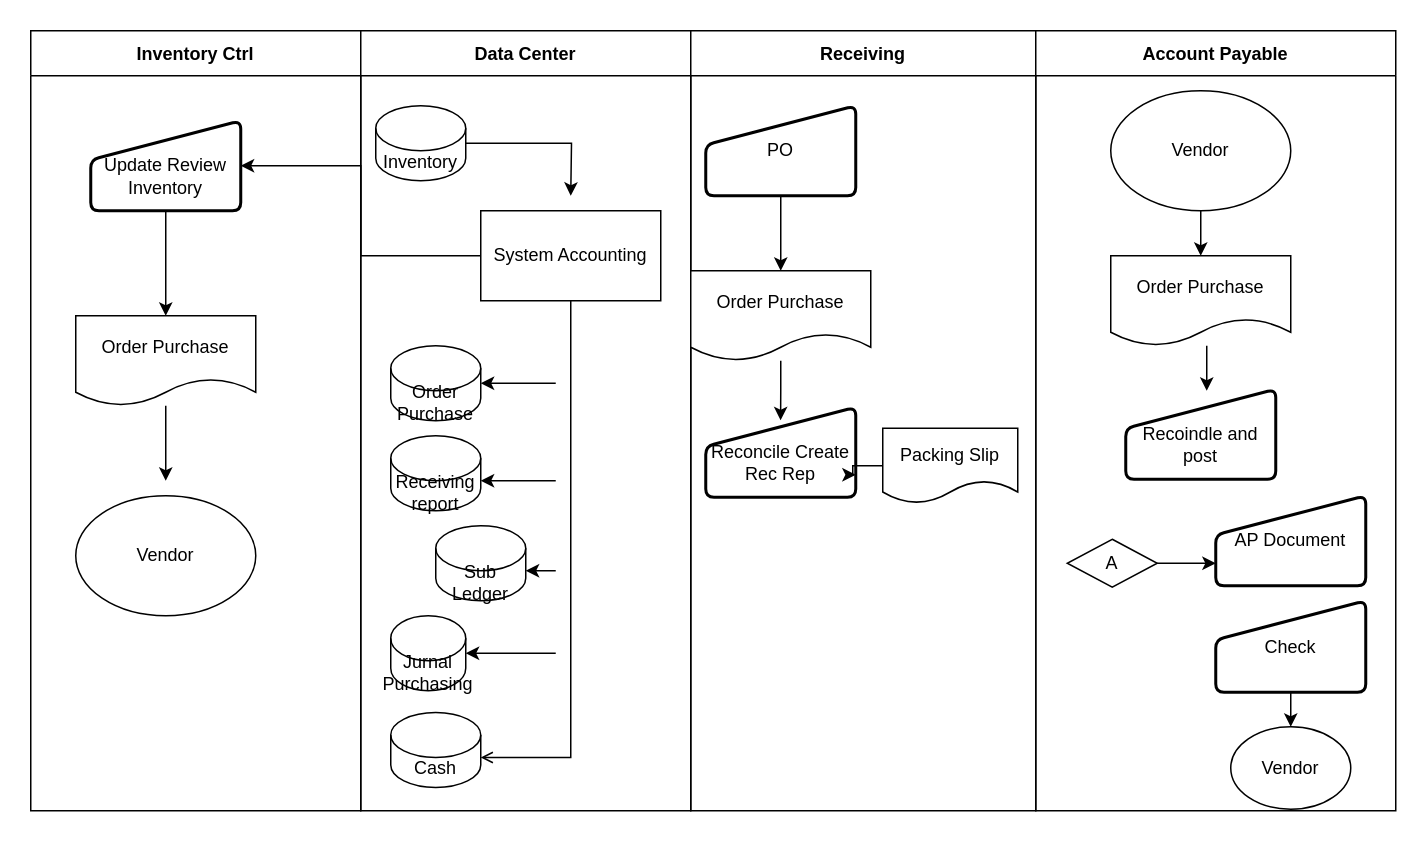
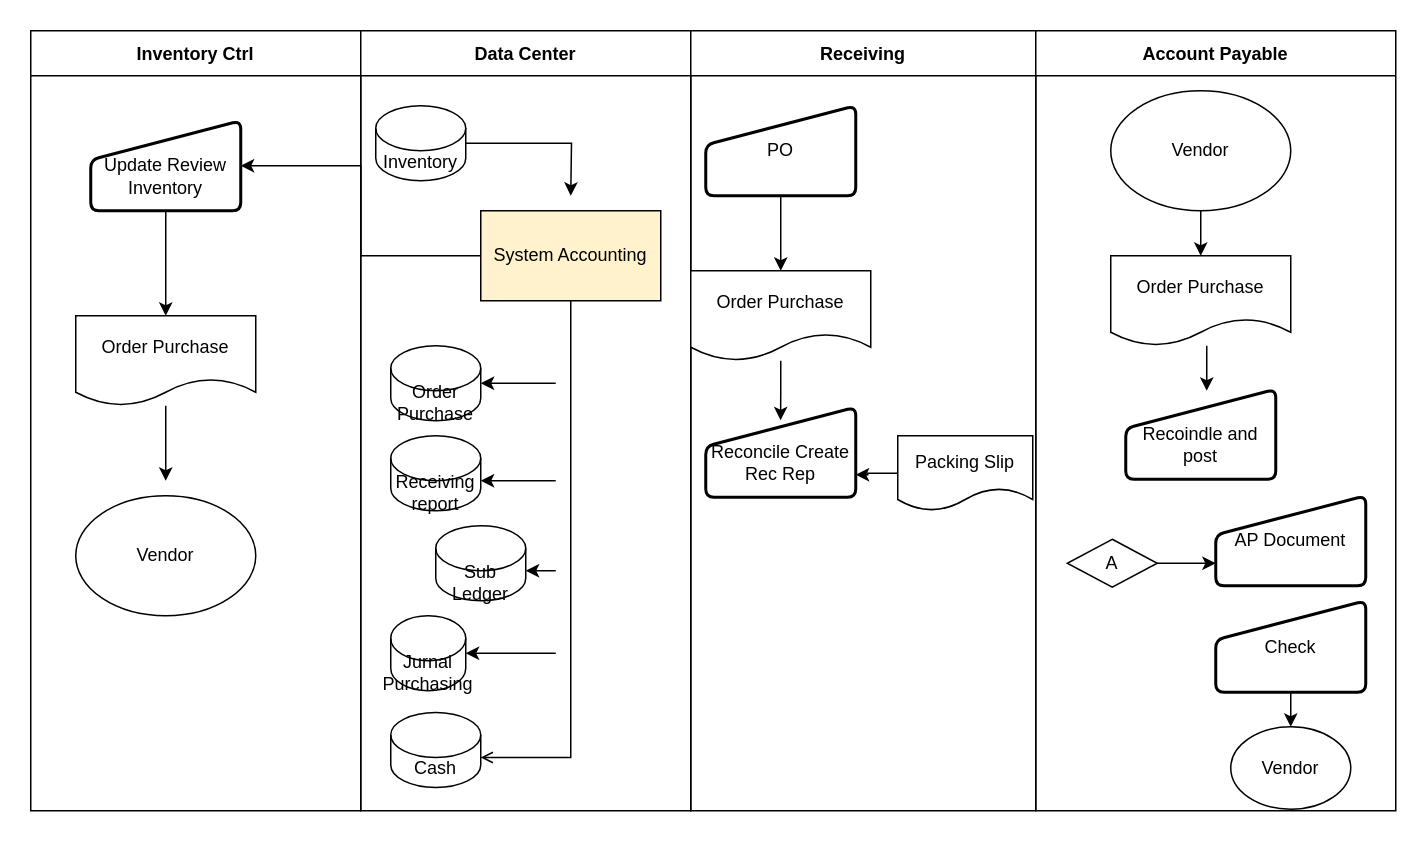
node "System Accounting": fillcolor #ffffff -> #fff2cc
node "Packing Slip": moved (950, 466) -> (965, 473)
